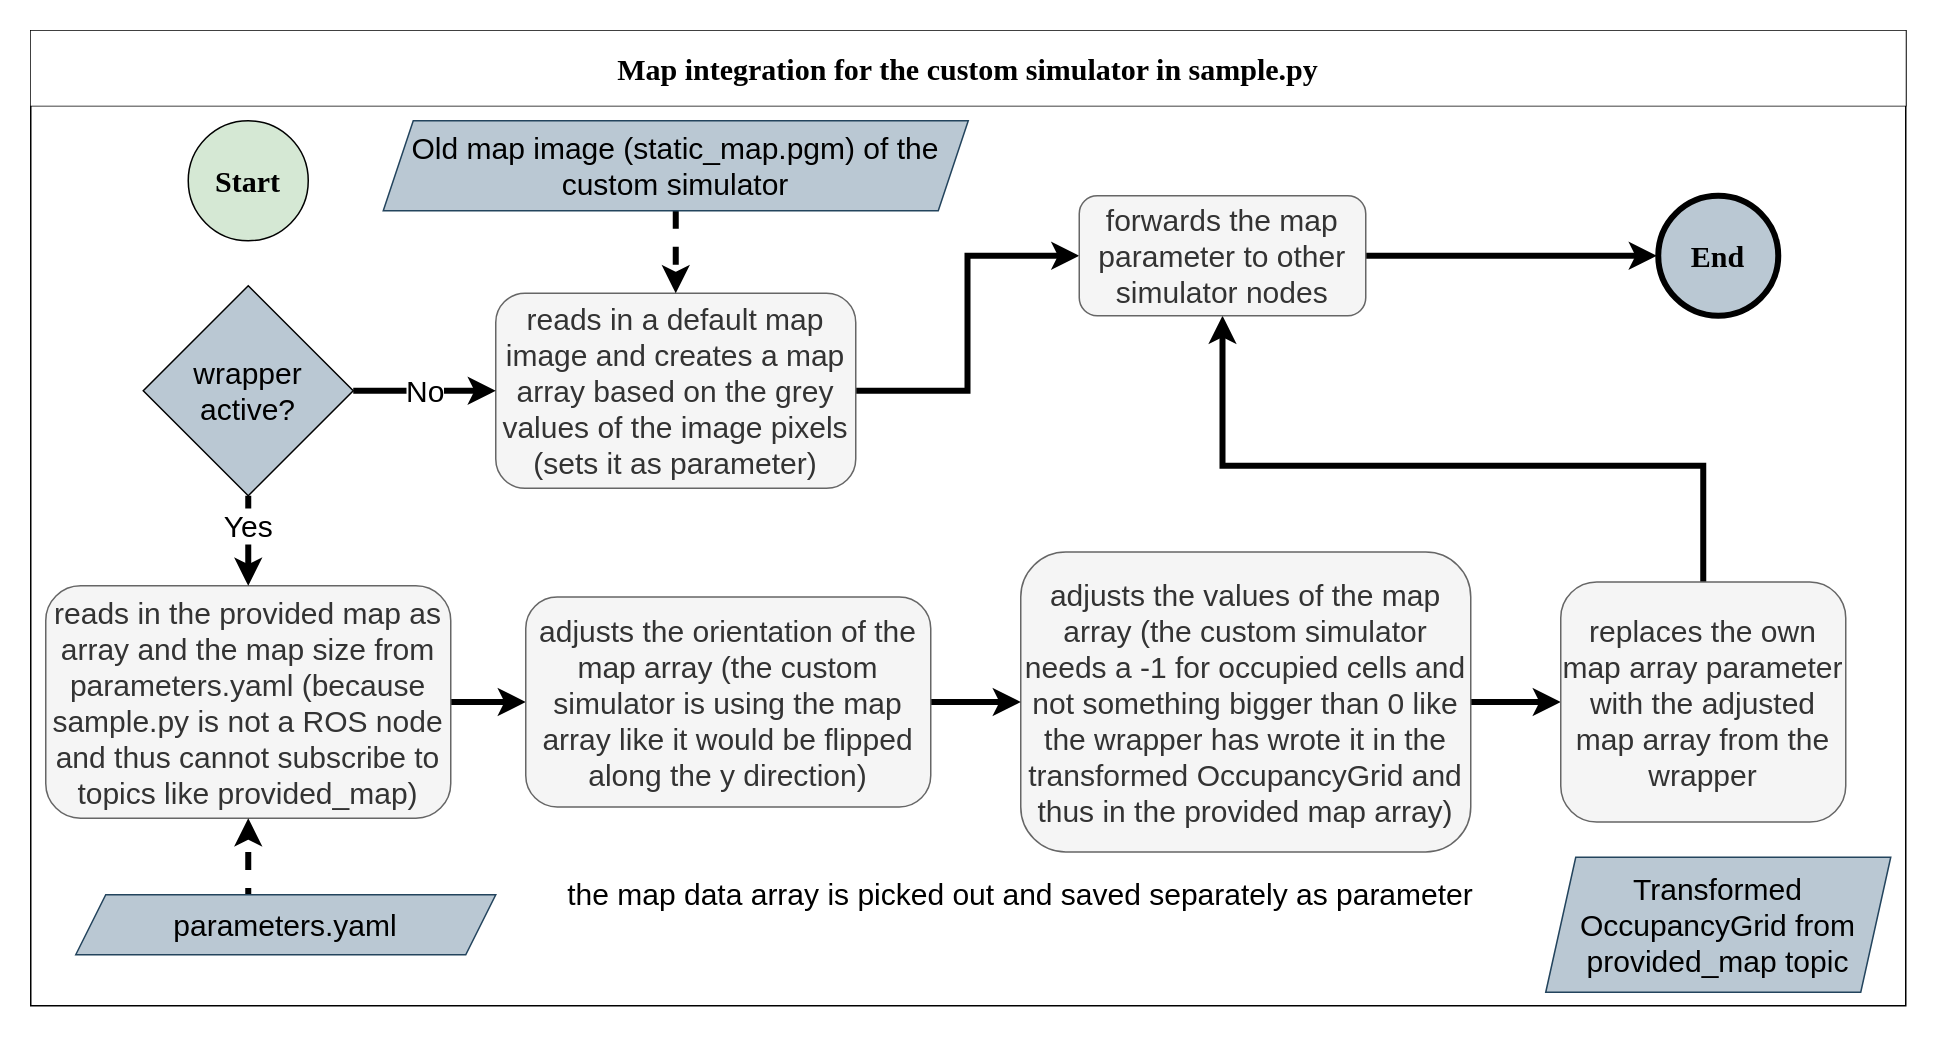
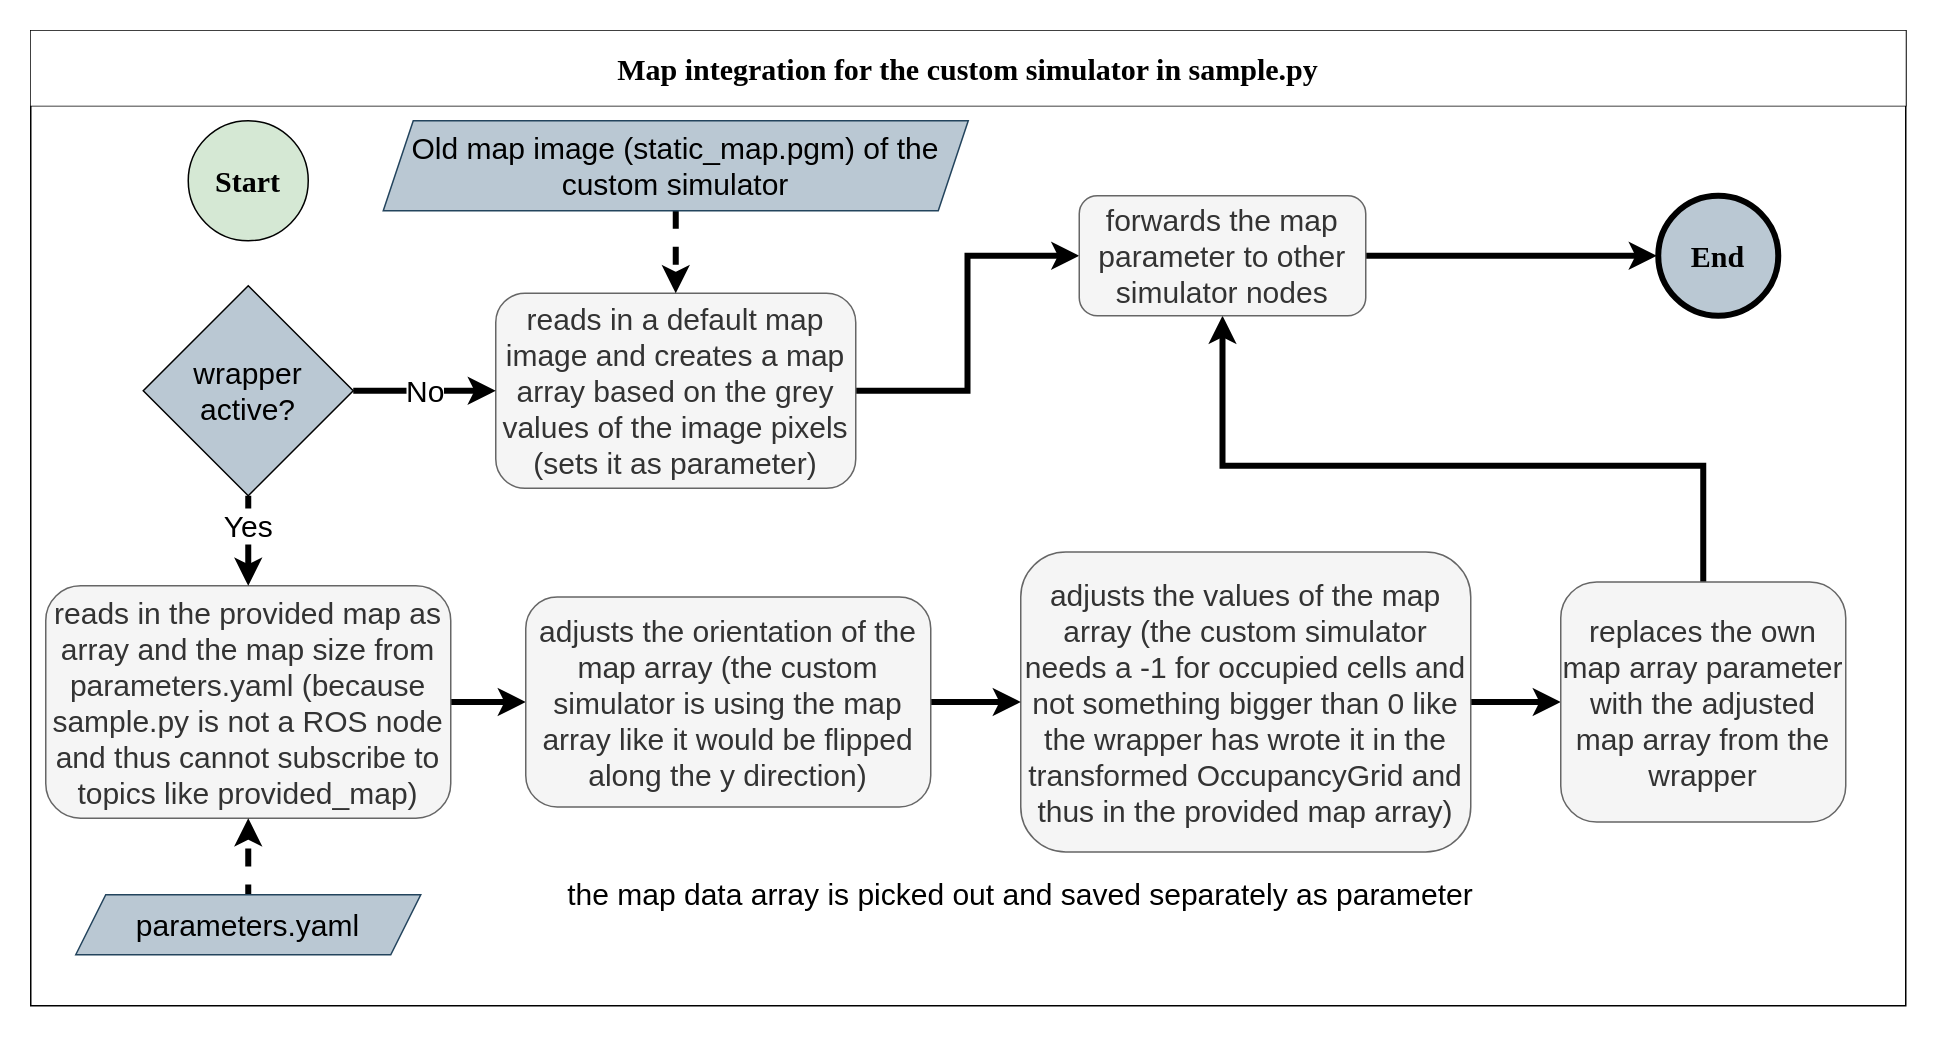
node "parameters.yaml": size 420x60 -> 345x60
node "Transformed OccupancyGrid from provided_map topic": removed
